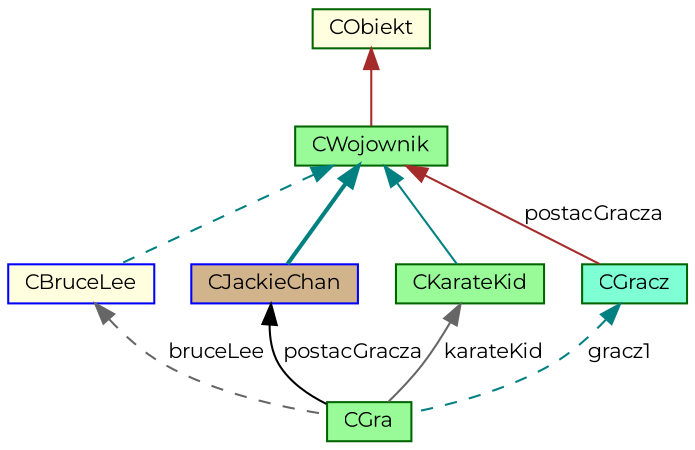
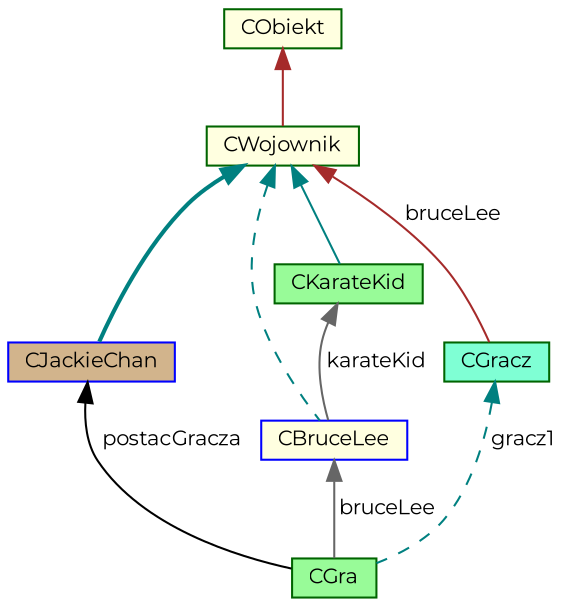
node "CWojownik": fillcolor palegreen -> lightyellow
edge "CGracz" -> "CWojownik": label " postacGracza" -> " bruceLee"
edge "CGra" -> "CKarateKid": now "CBruceLee" -> "CKarateKid"
edge "CGra" -> "CBruceLee": style dashed -> solid
